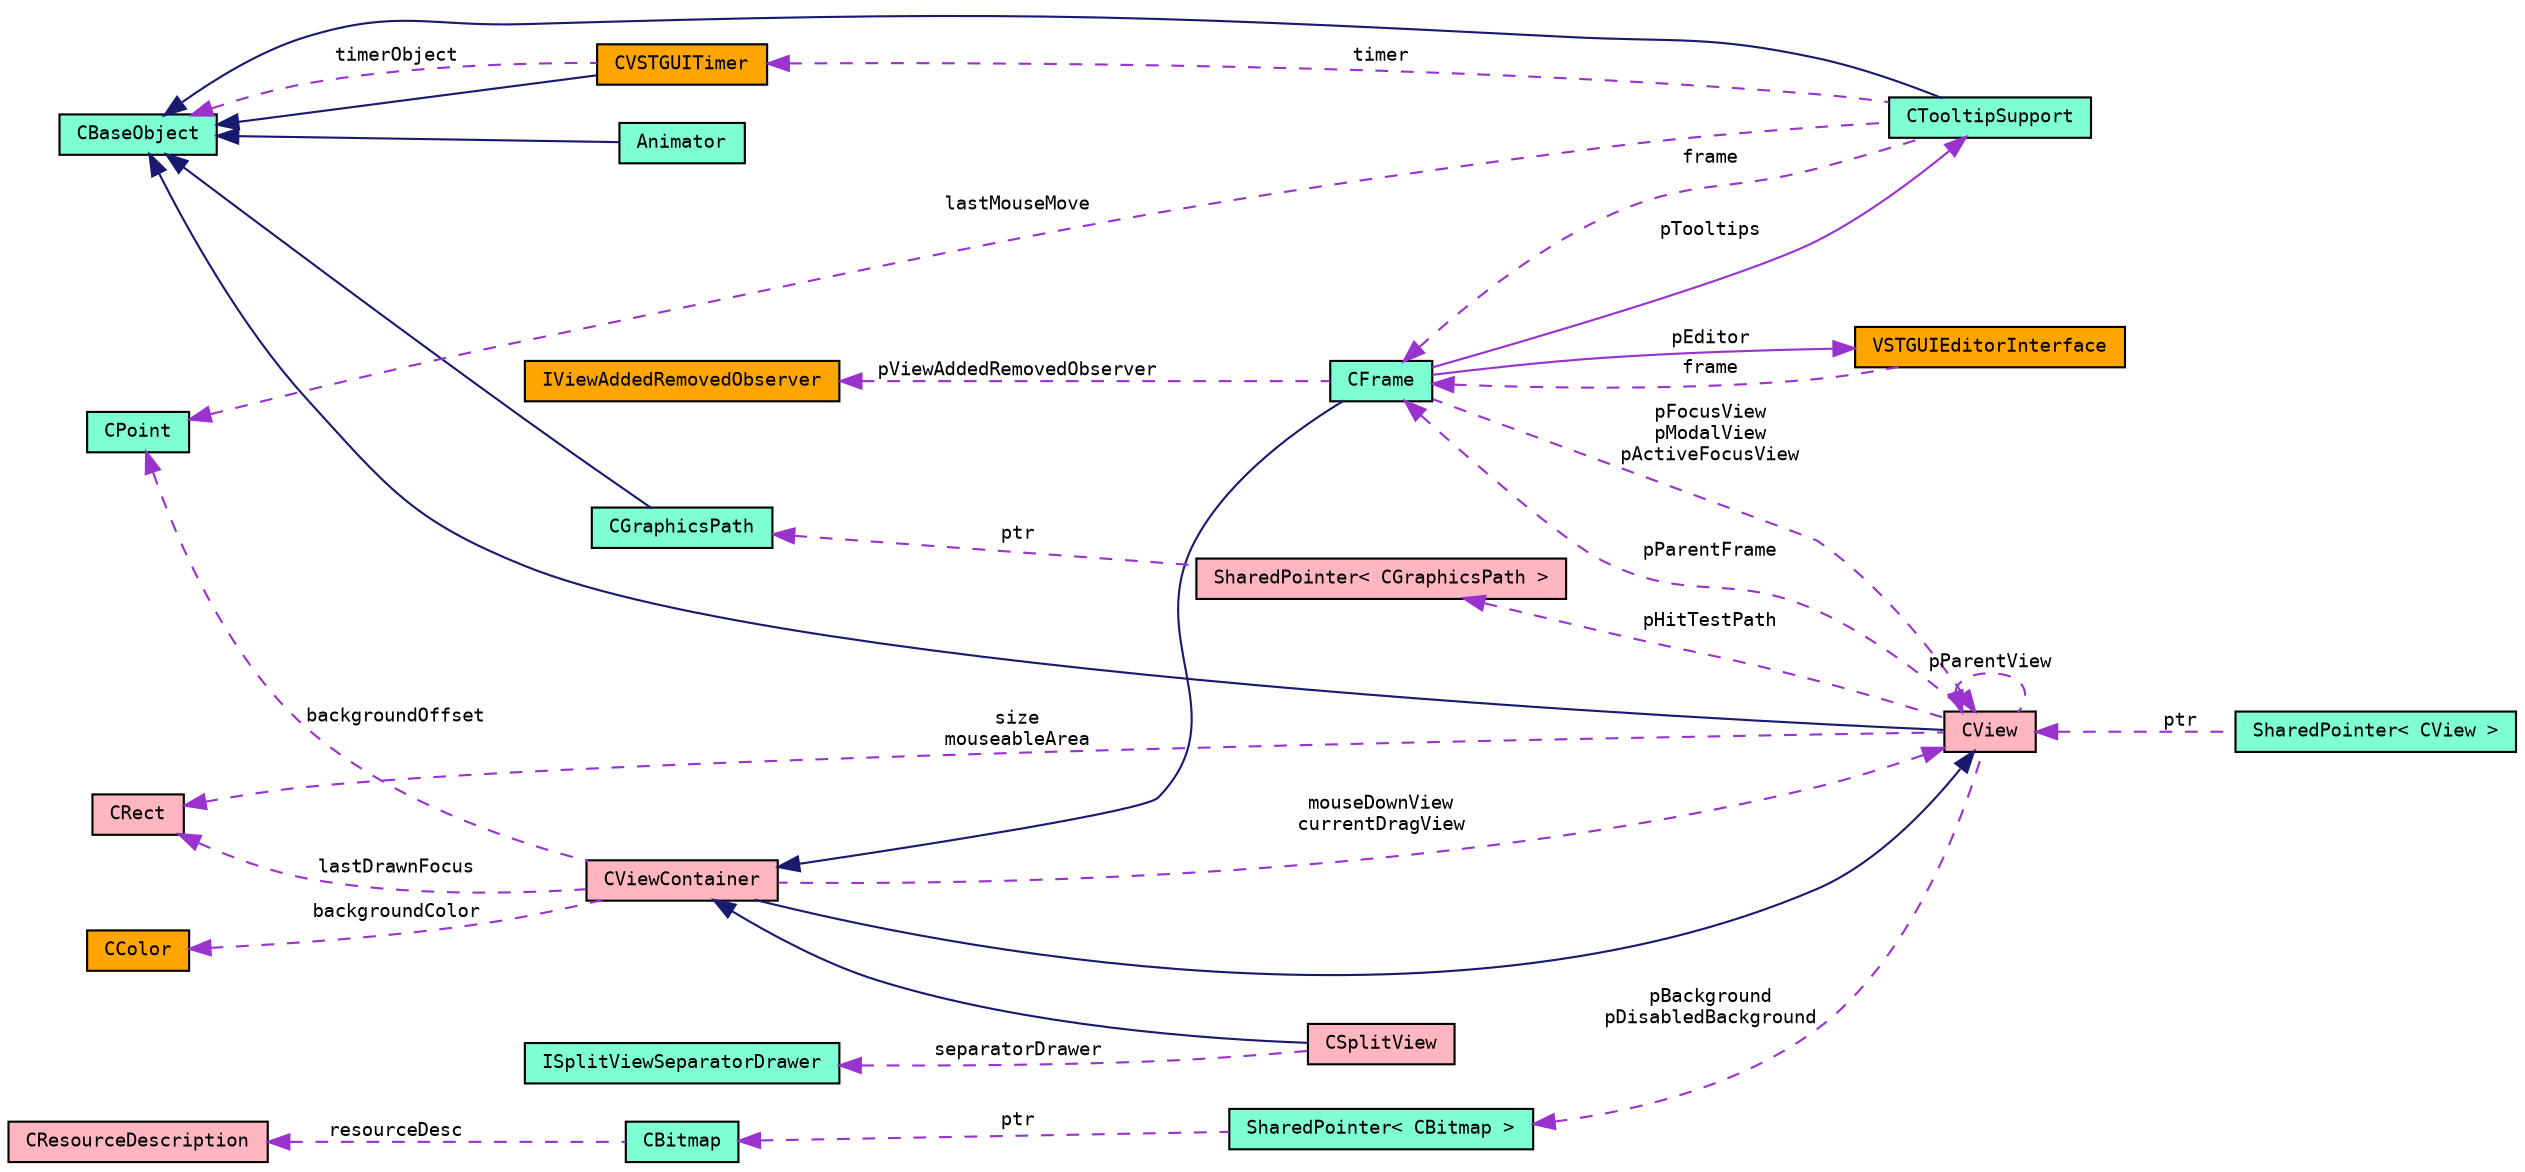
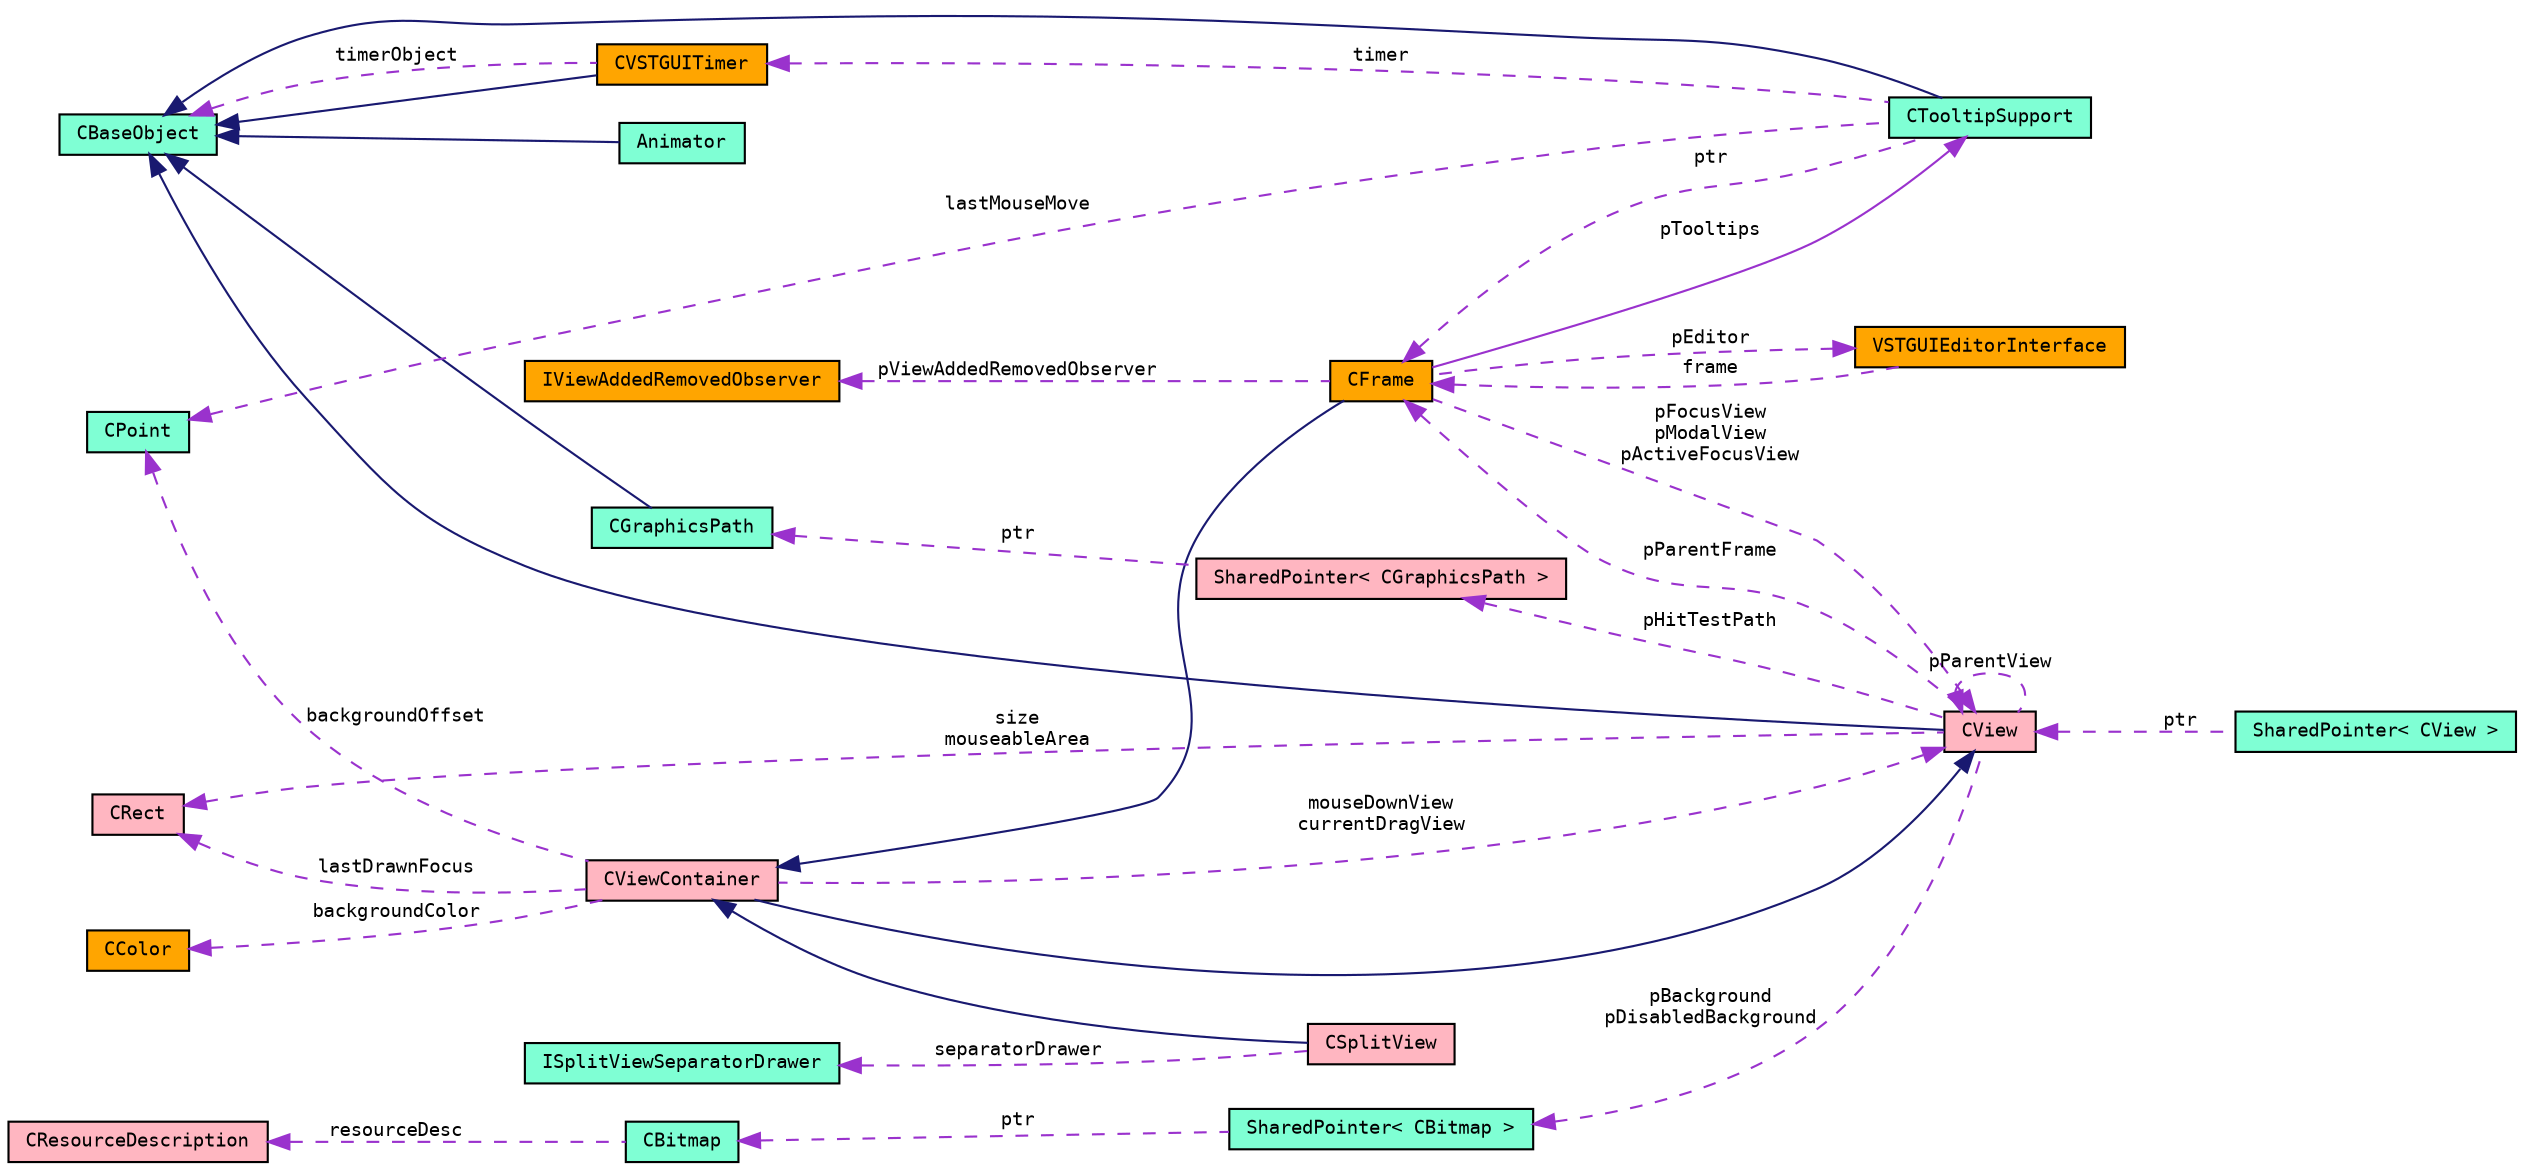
edge "CTooltipSupport" -> "CFrame": label "frame" -> "ptr"
edge "CFrame" -> "VSTGUIEditorInterface": style solid -> dashed
node "CFrame": fillcolor aquamarine -> orange
